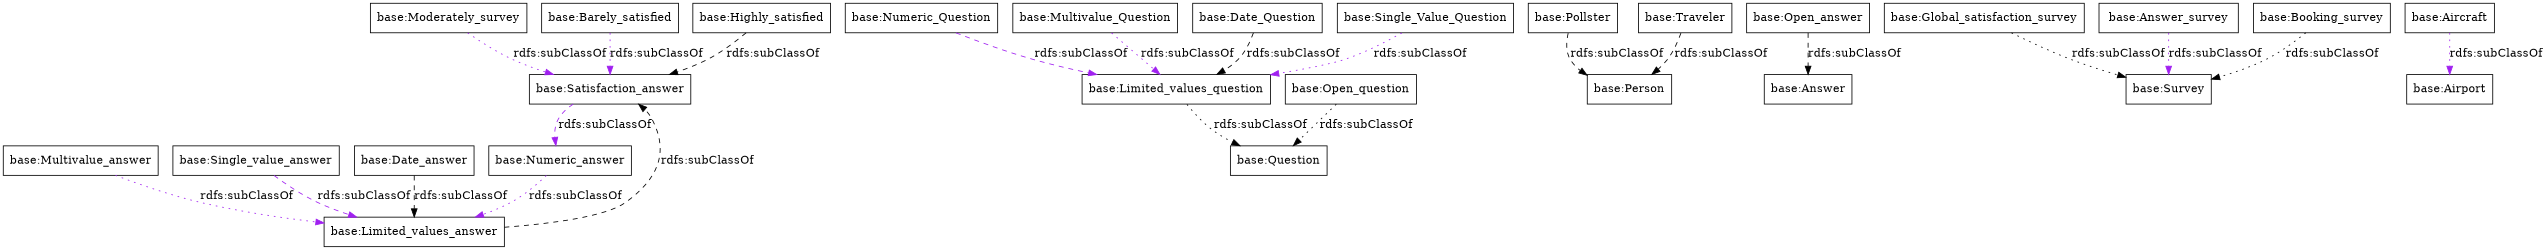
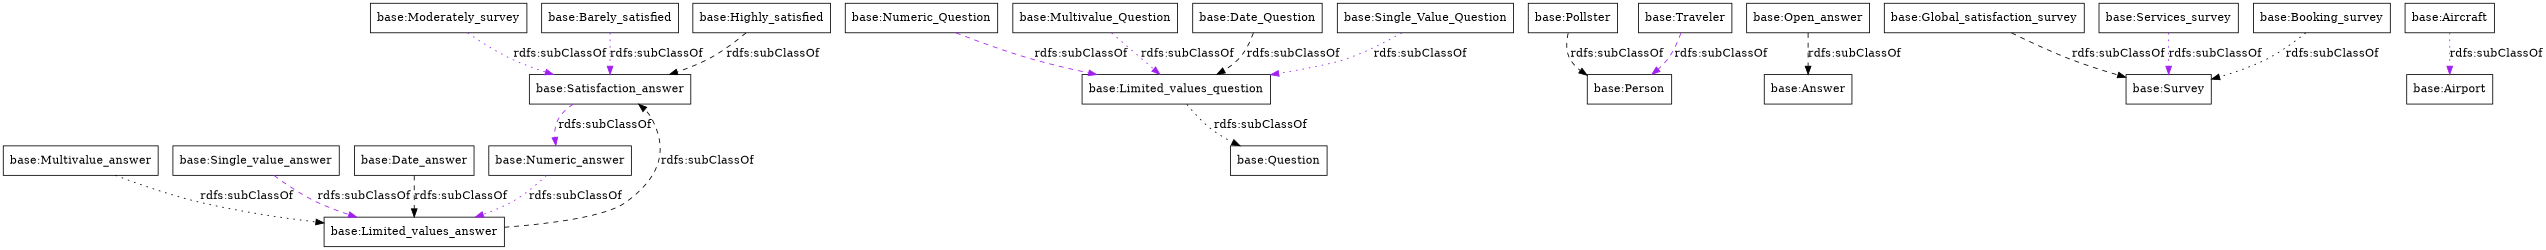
node "base:Answer_survey": label "base:Answer_survey" -> "base:Services_survey"
edge "base:Traveler" -> "base:Person": color black -> purple
edge "base:Global_satisfaction_survey" -> "base:Survey": style dotted -> dashed
node "base:Open_question": removed
edge "base:Multivalue_answer" -> "base:Limited_values_answer": color purple -> black
